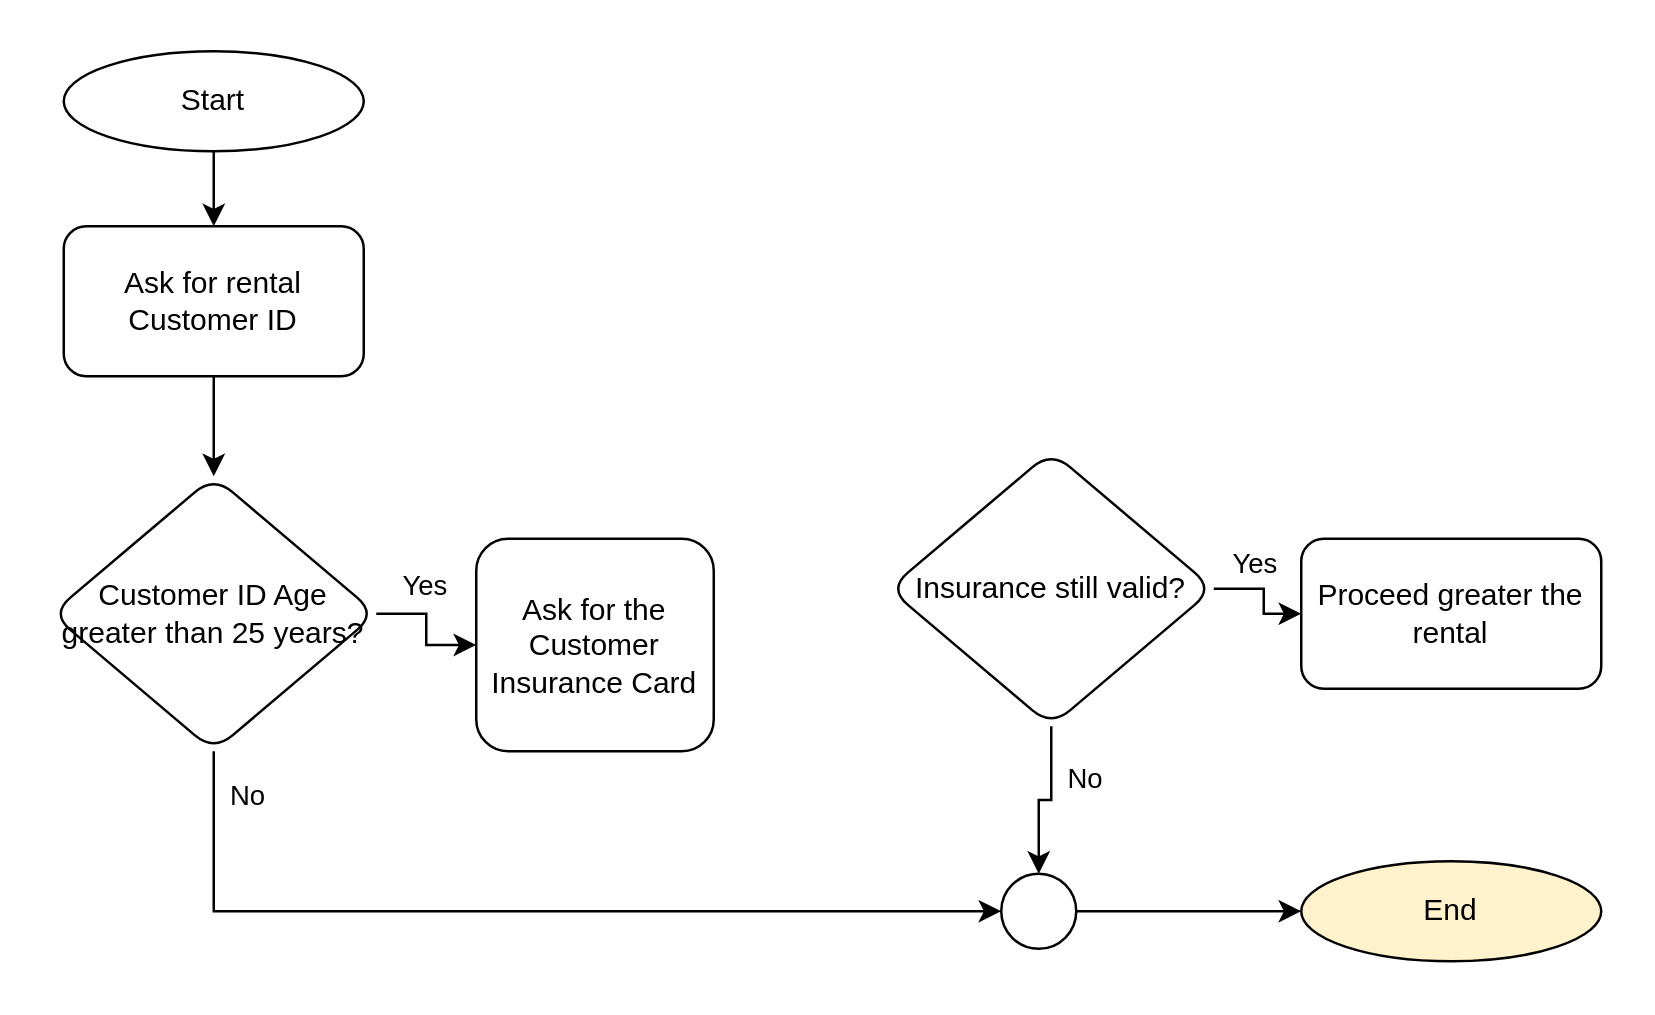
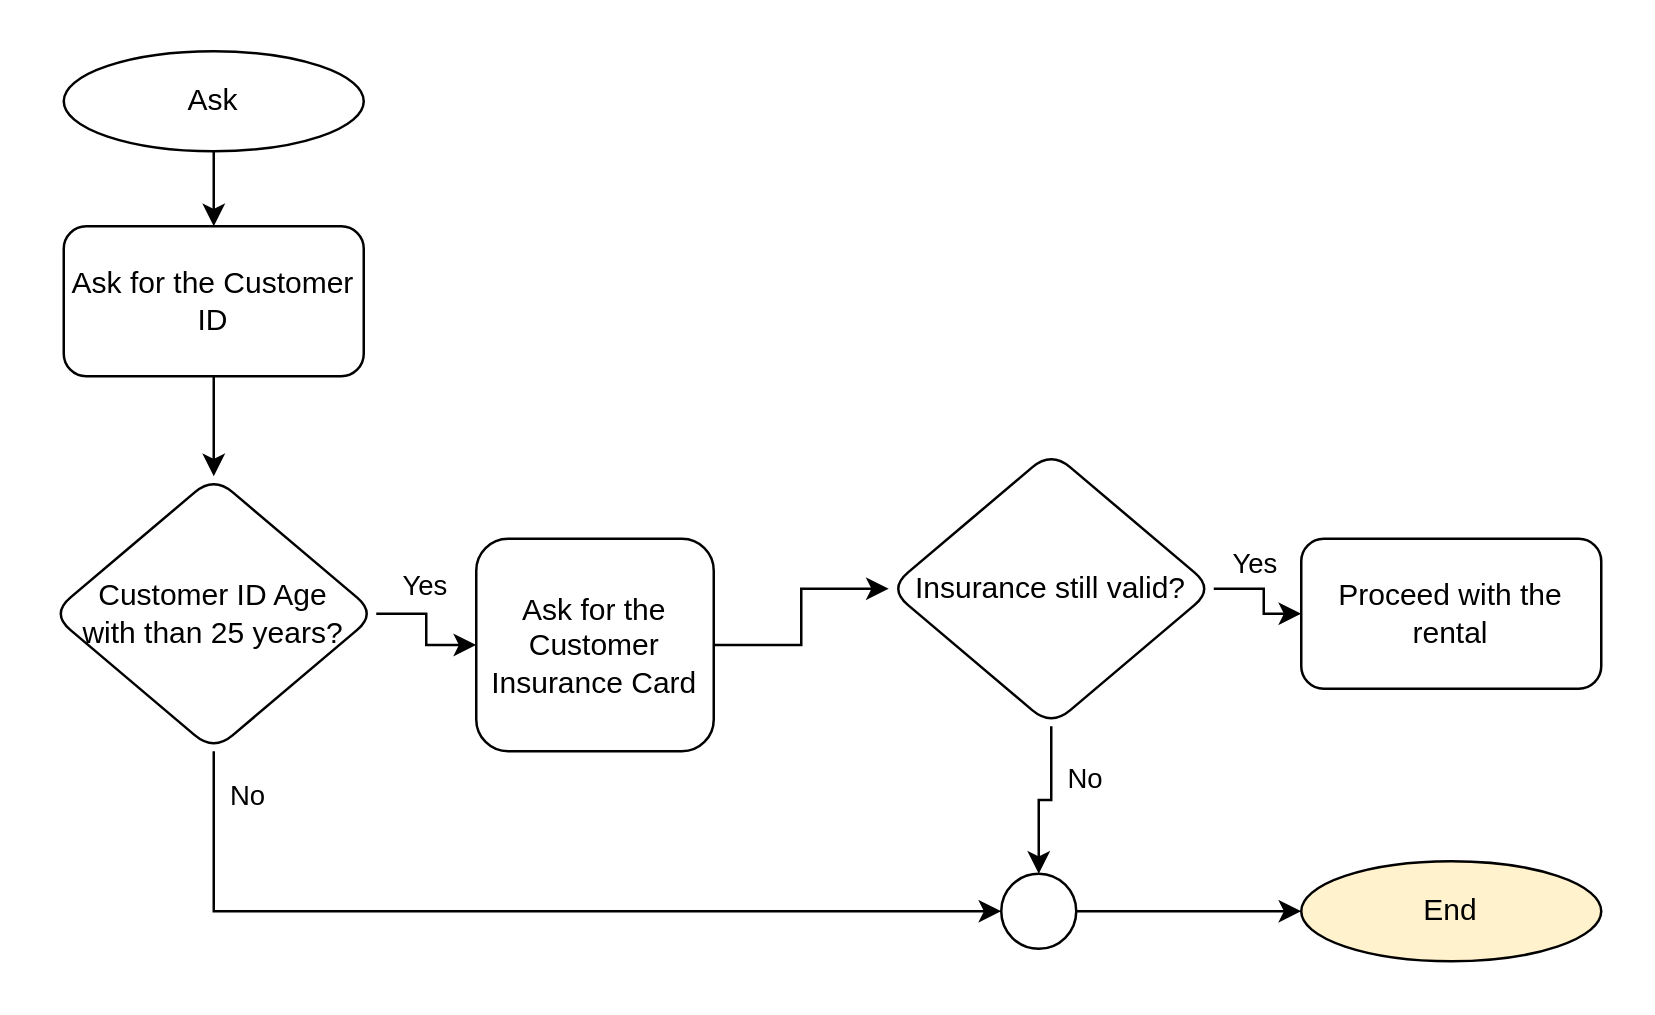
node "Start": label "Start" -> "Ask"
node "Ask for rental Customer ID": label "Ask for rental Customer ID" -> "Ask for the Customer ID"
node "Customer ID Age greater than 25 years?": label "Customer ID Age greater than 25 years?" -> "Customer ID Age with than 25 years?"
node "Proceed greater the rental": label "Proceed greater the rental" -> "Proceed with the rental"
edge "Ask for the Customer Insurance Card" -> "Insurance still valid?": added
